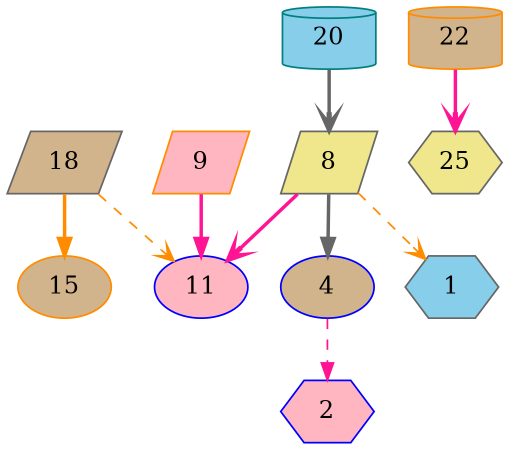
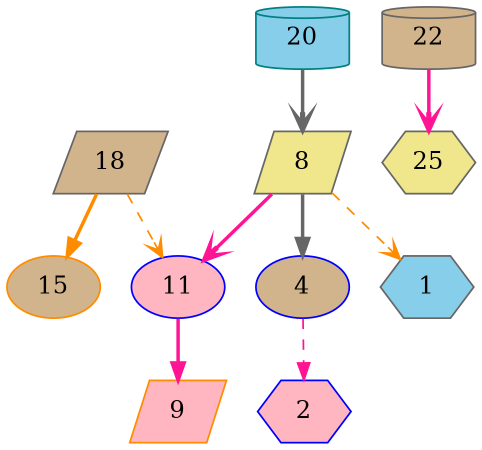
node "22": color darkorange -> gray40
edge "9" -> "11": reversed
